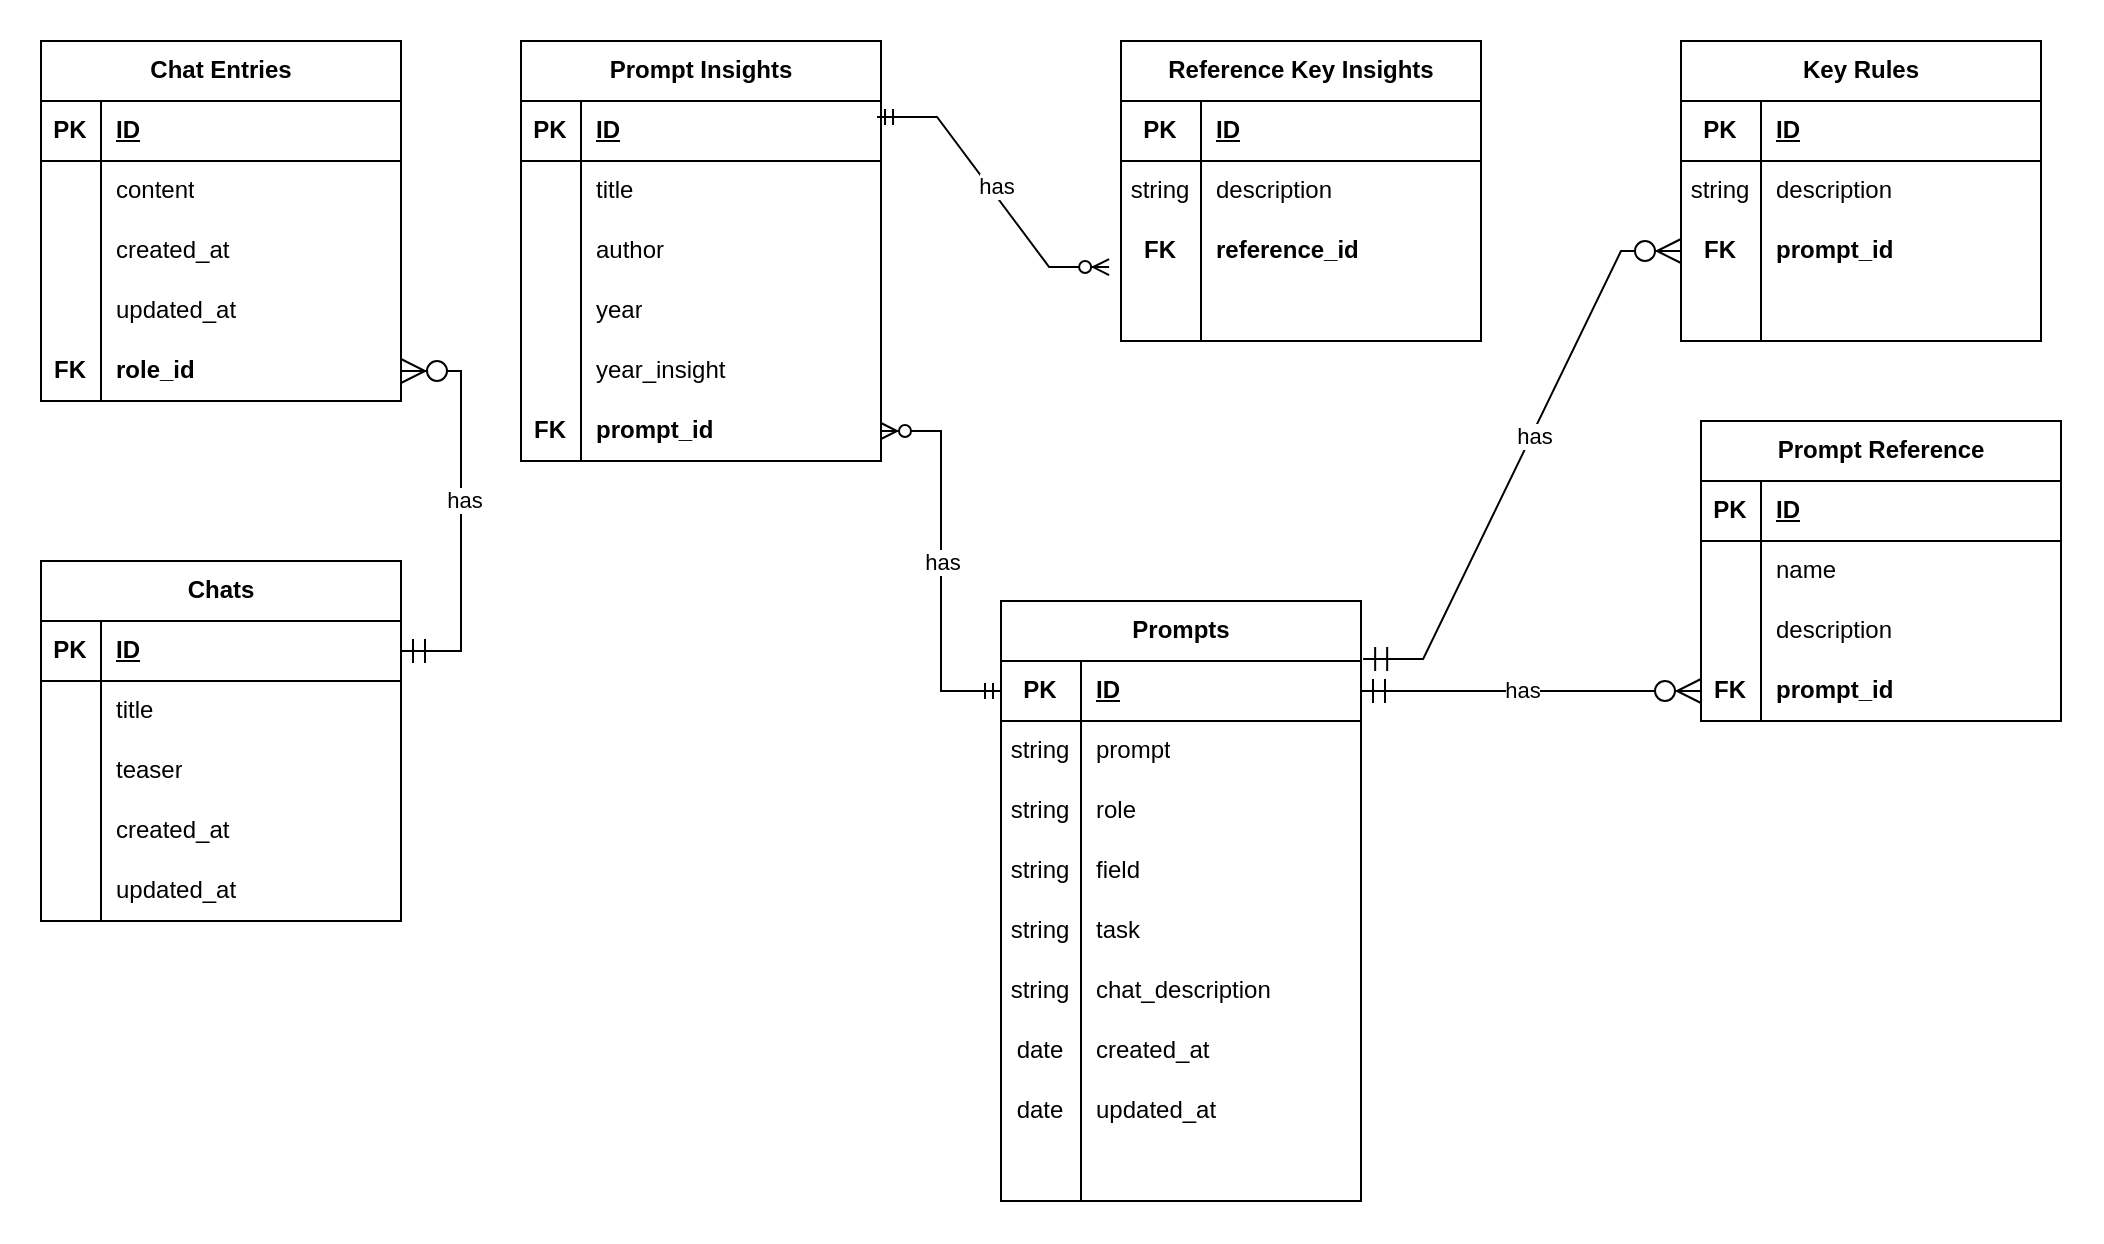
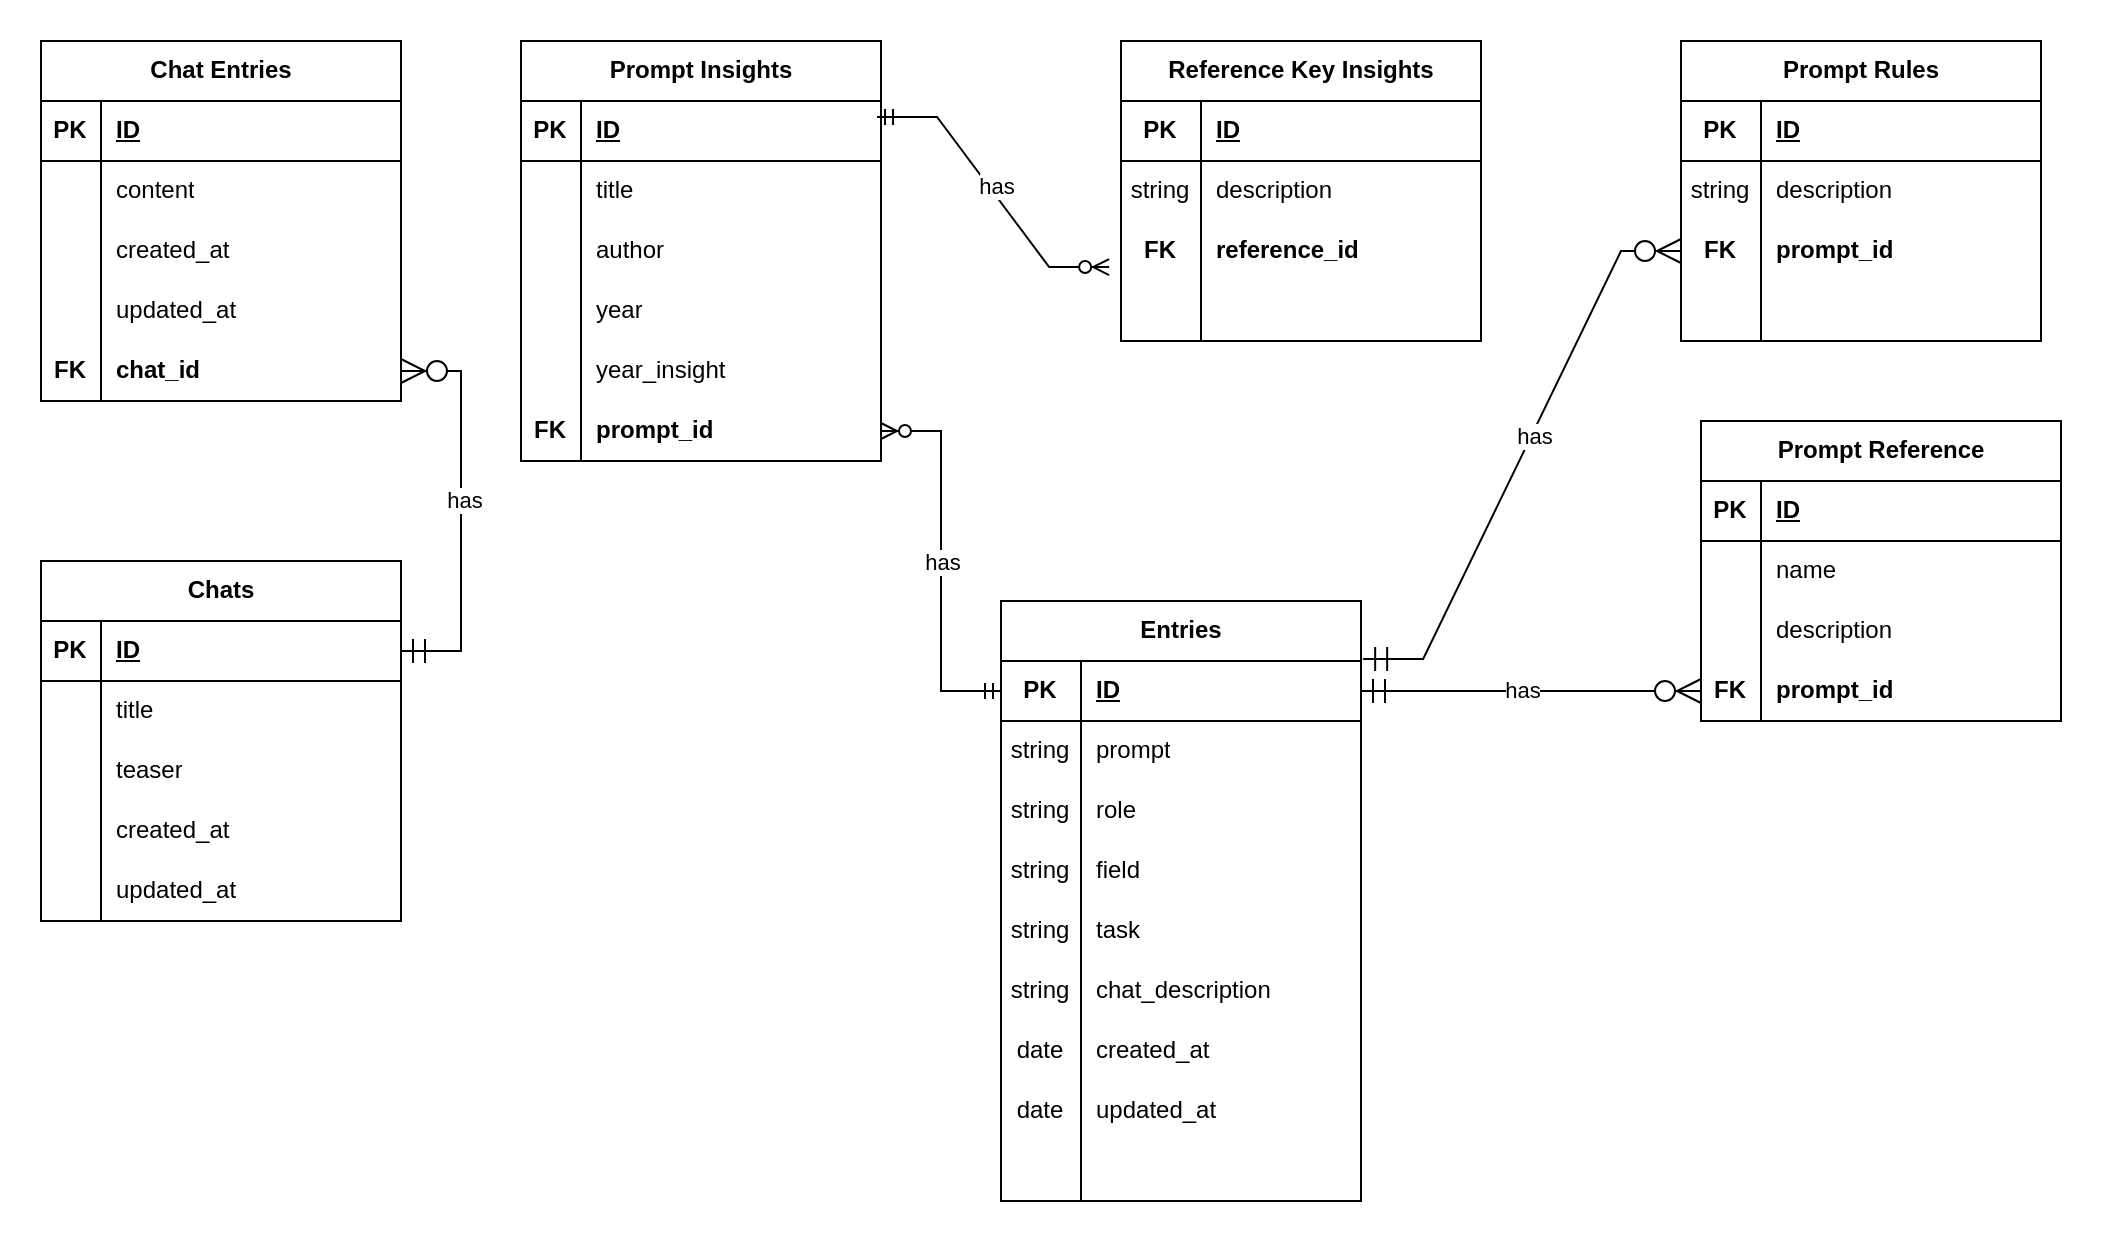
node "Key Rules": label "Key Rules" -> "Prompt Rules"
node "role_id": label "role_id" -> "chat_id"
node "Prompts": label "Prompts" -> "Entries"
